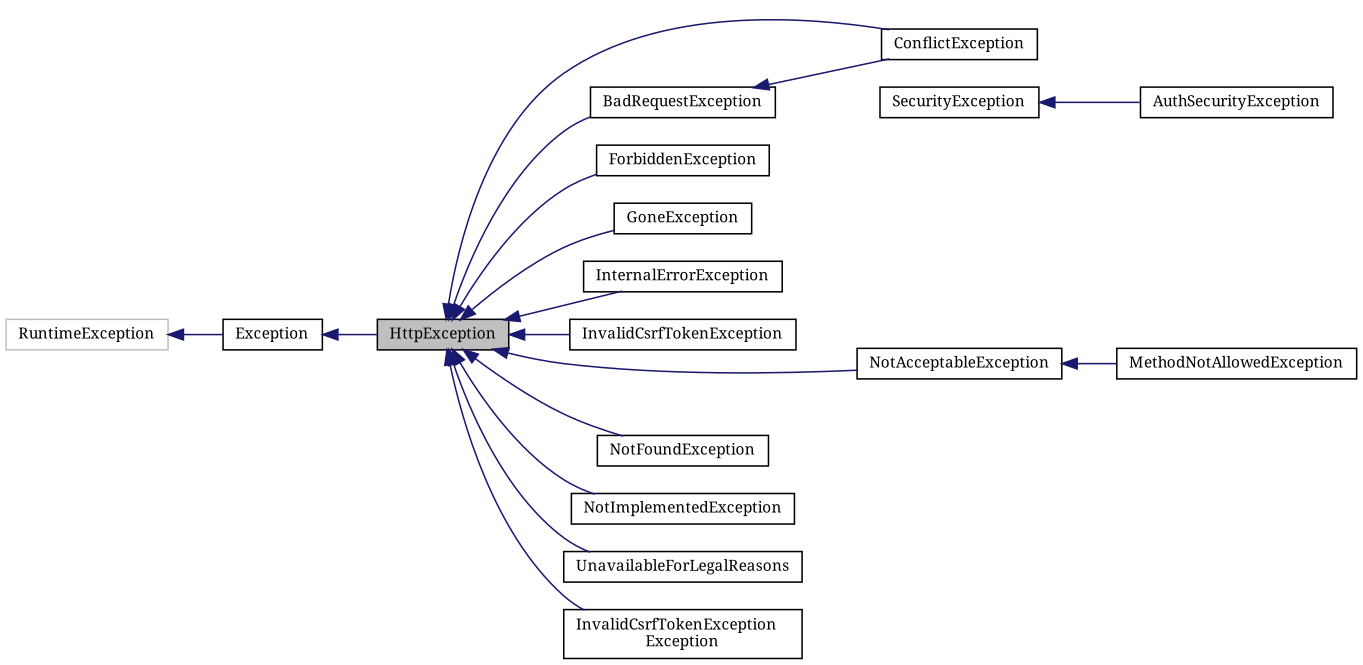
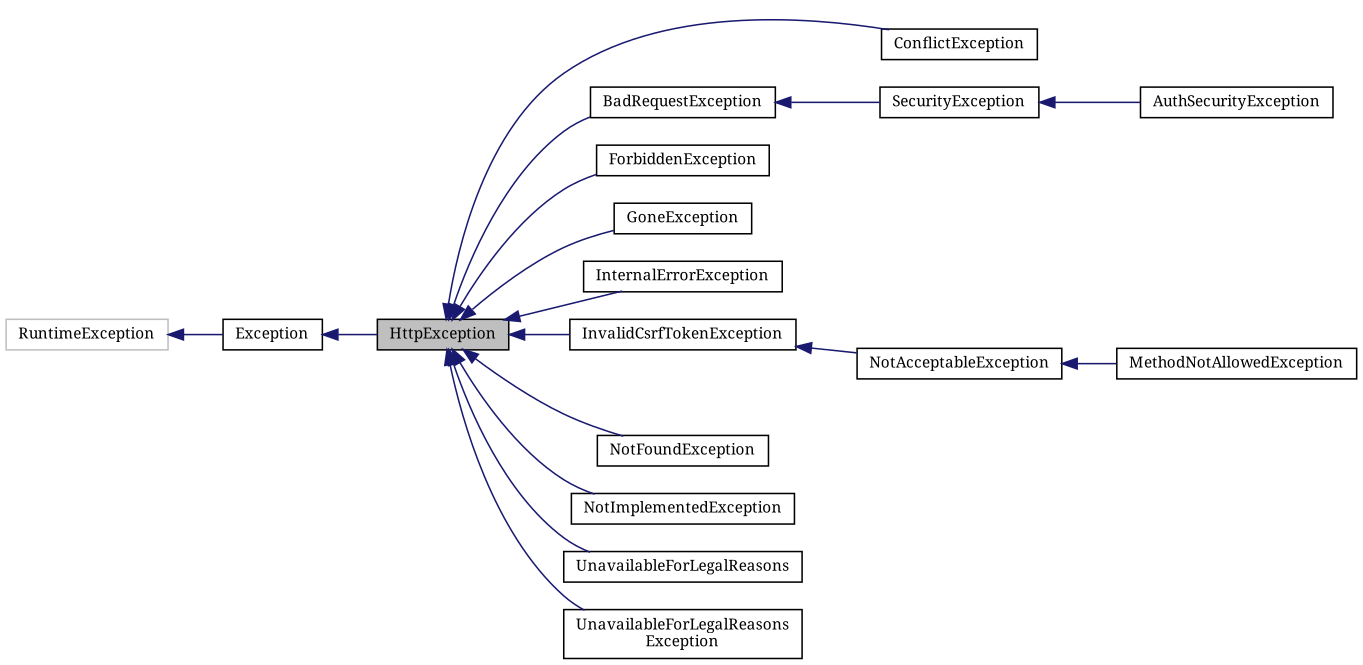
edge "ConflictException" -> "BadRequestException": now "SecurityException" -> "BadRequestException"
edge "NotAcceptableException" -> "HttpException": now "NotAcceptableException" -> "InvalidCsrfTokenException"
node "InvalidCsrfTokenException Exception": label "InvalidCsrfTokenException Exception" -> "UnavailableForLegalReasons Exception"
